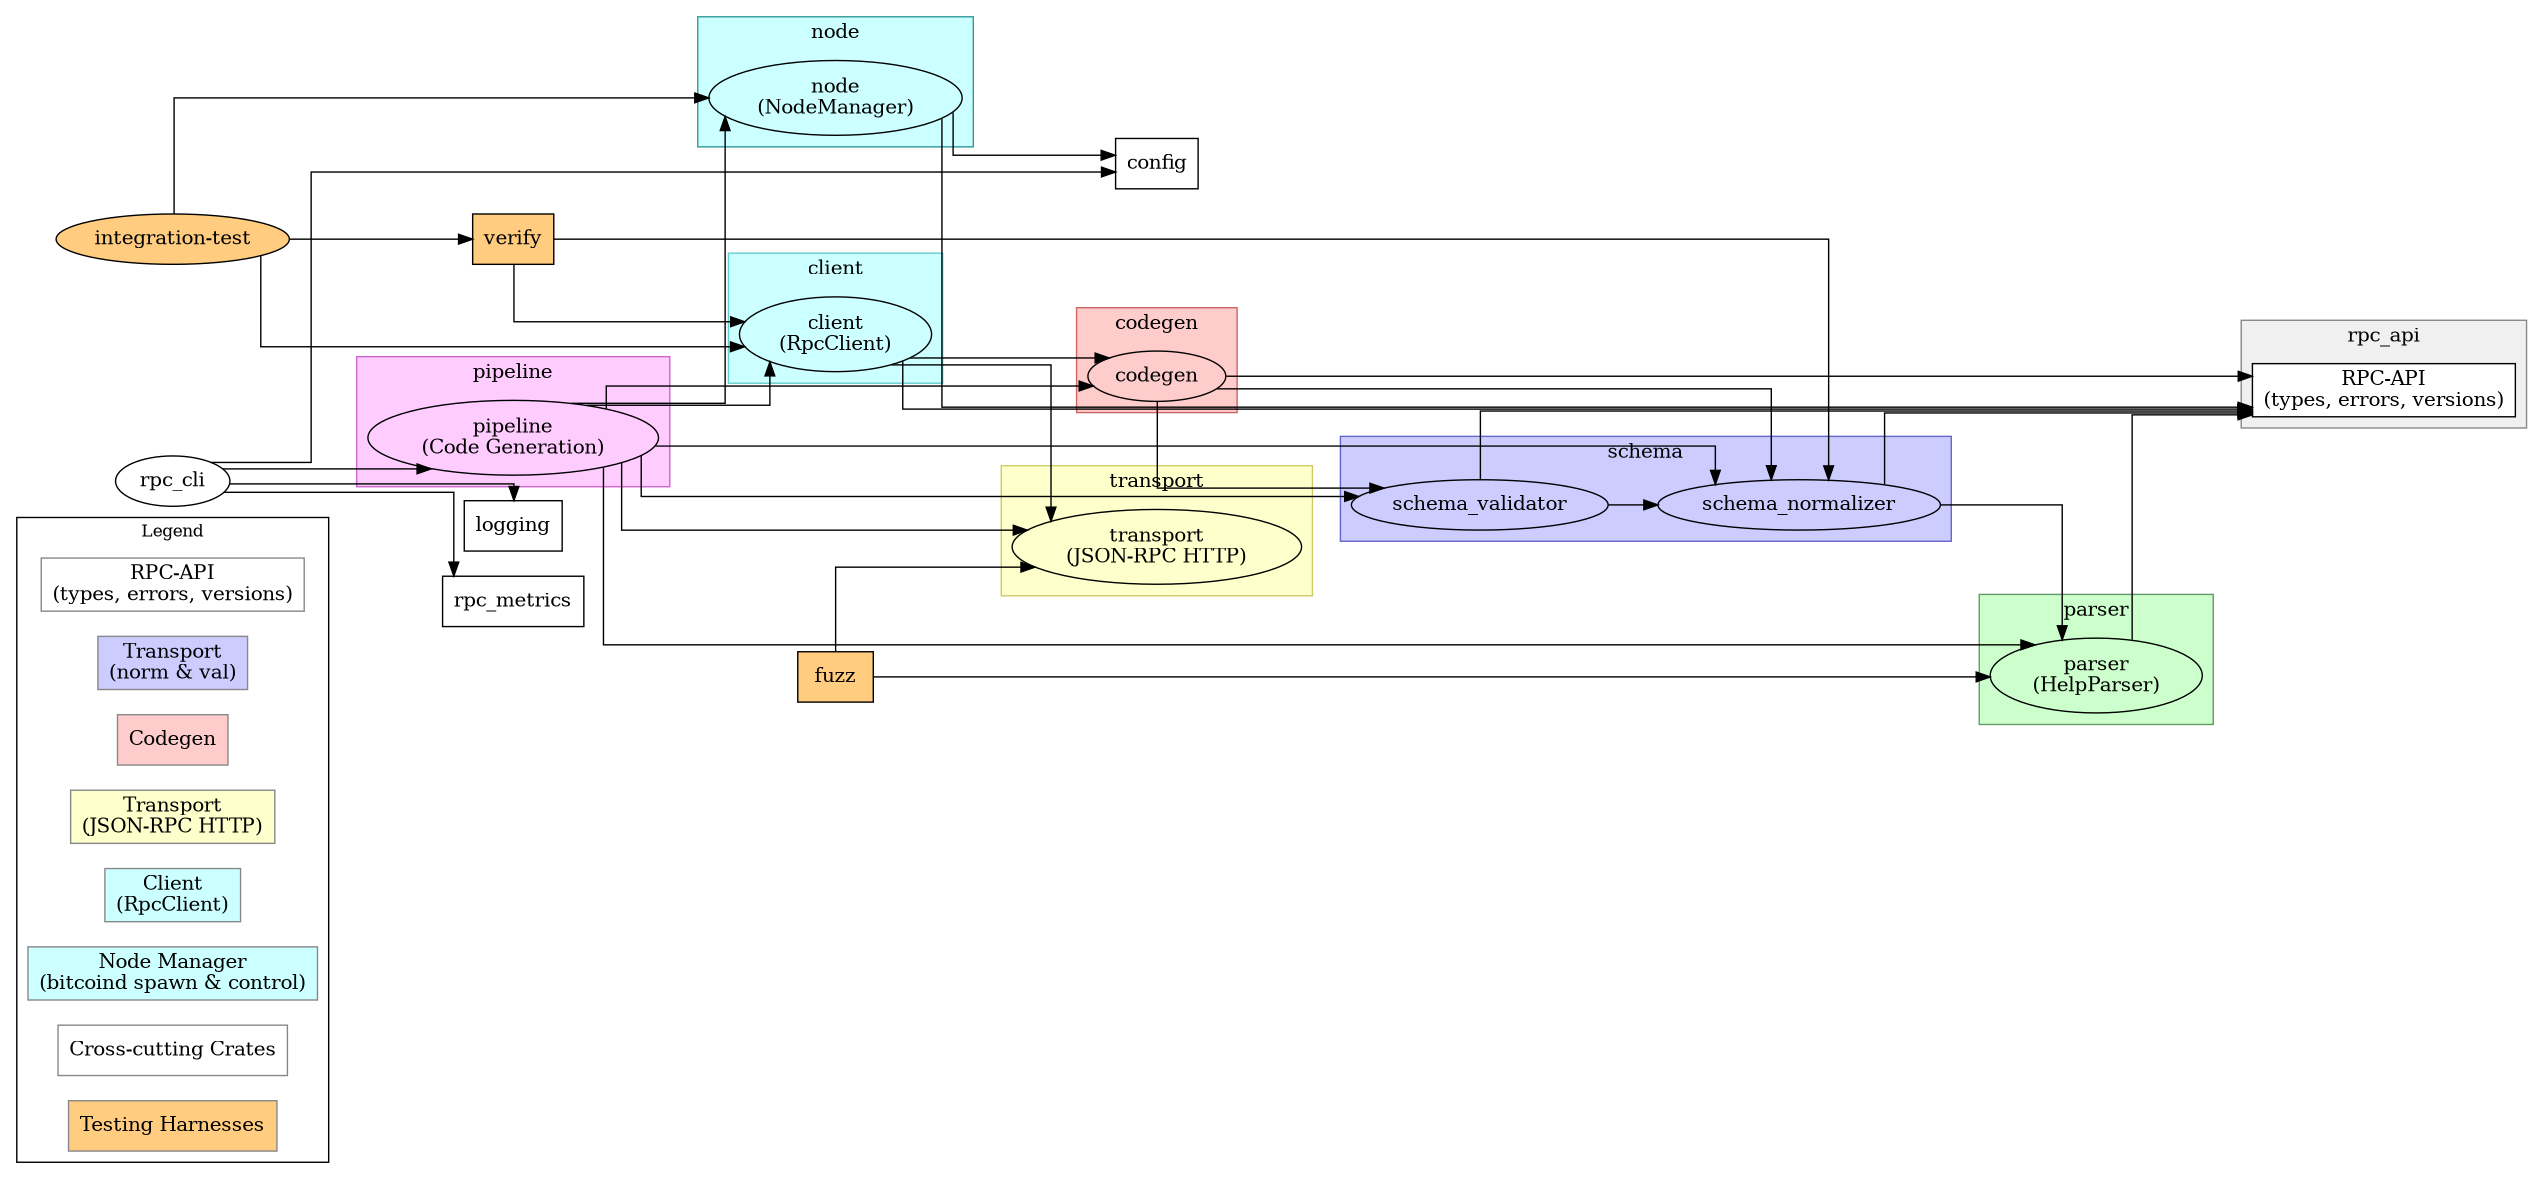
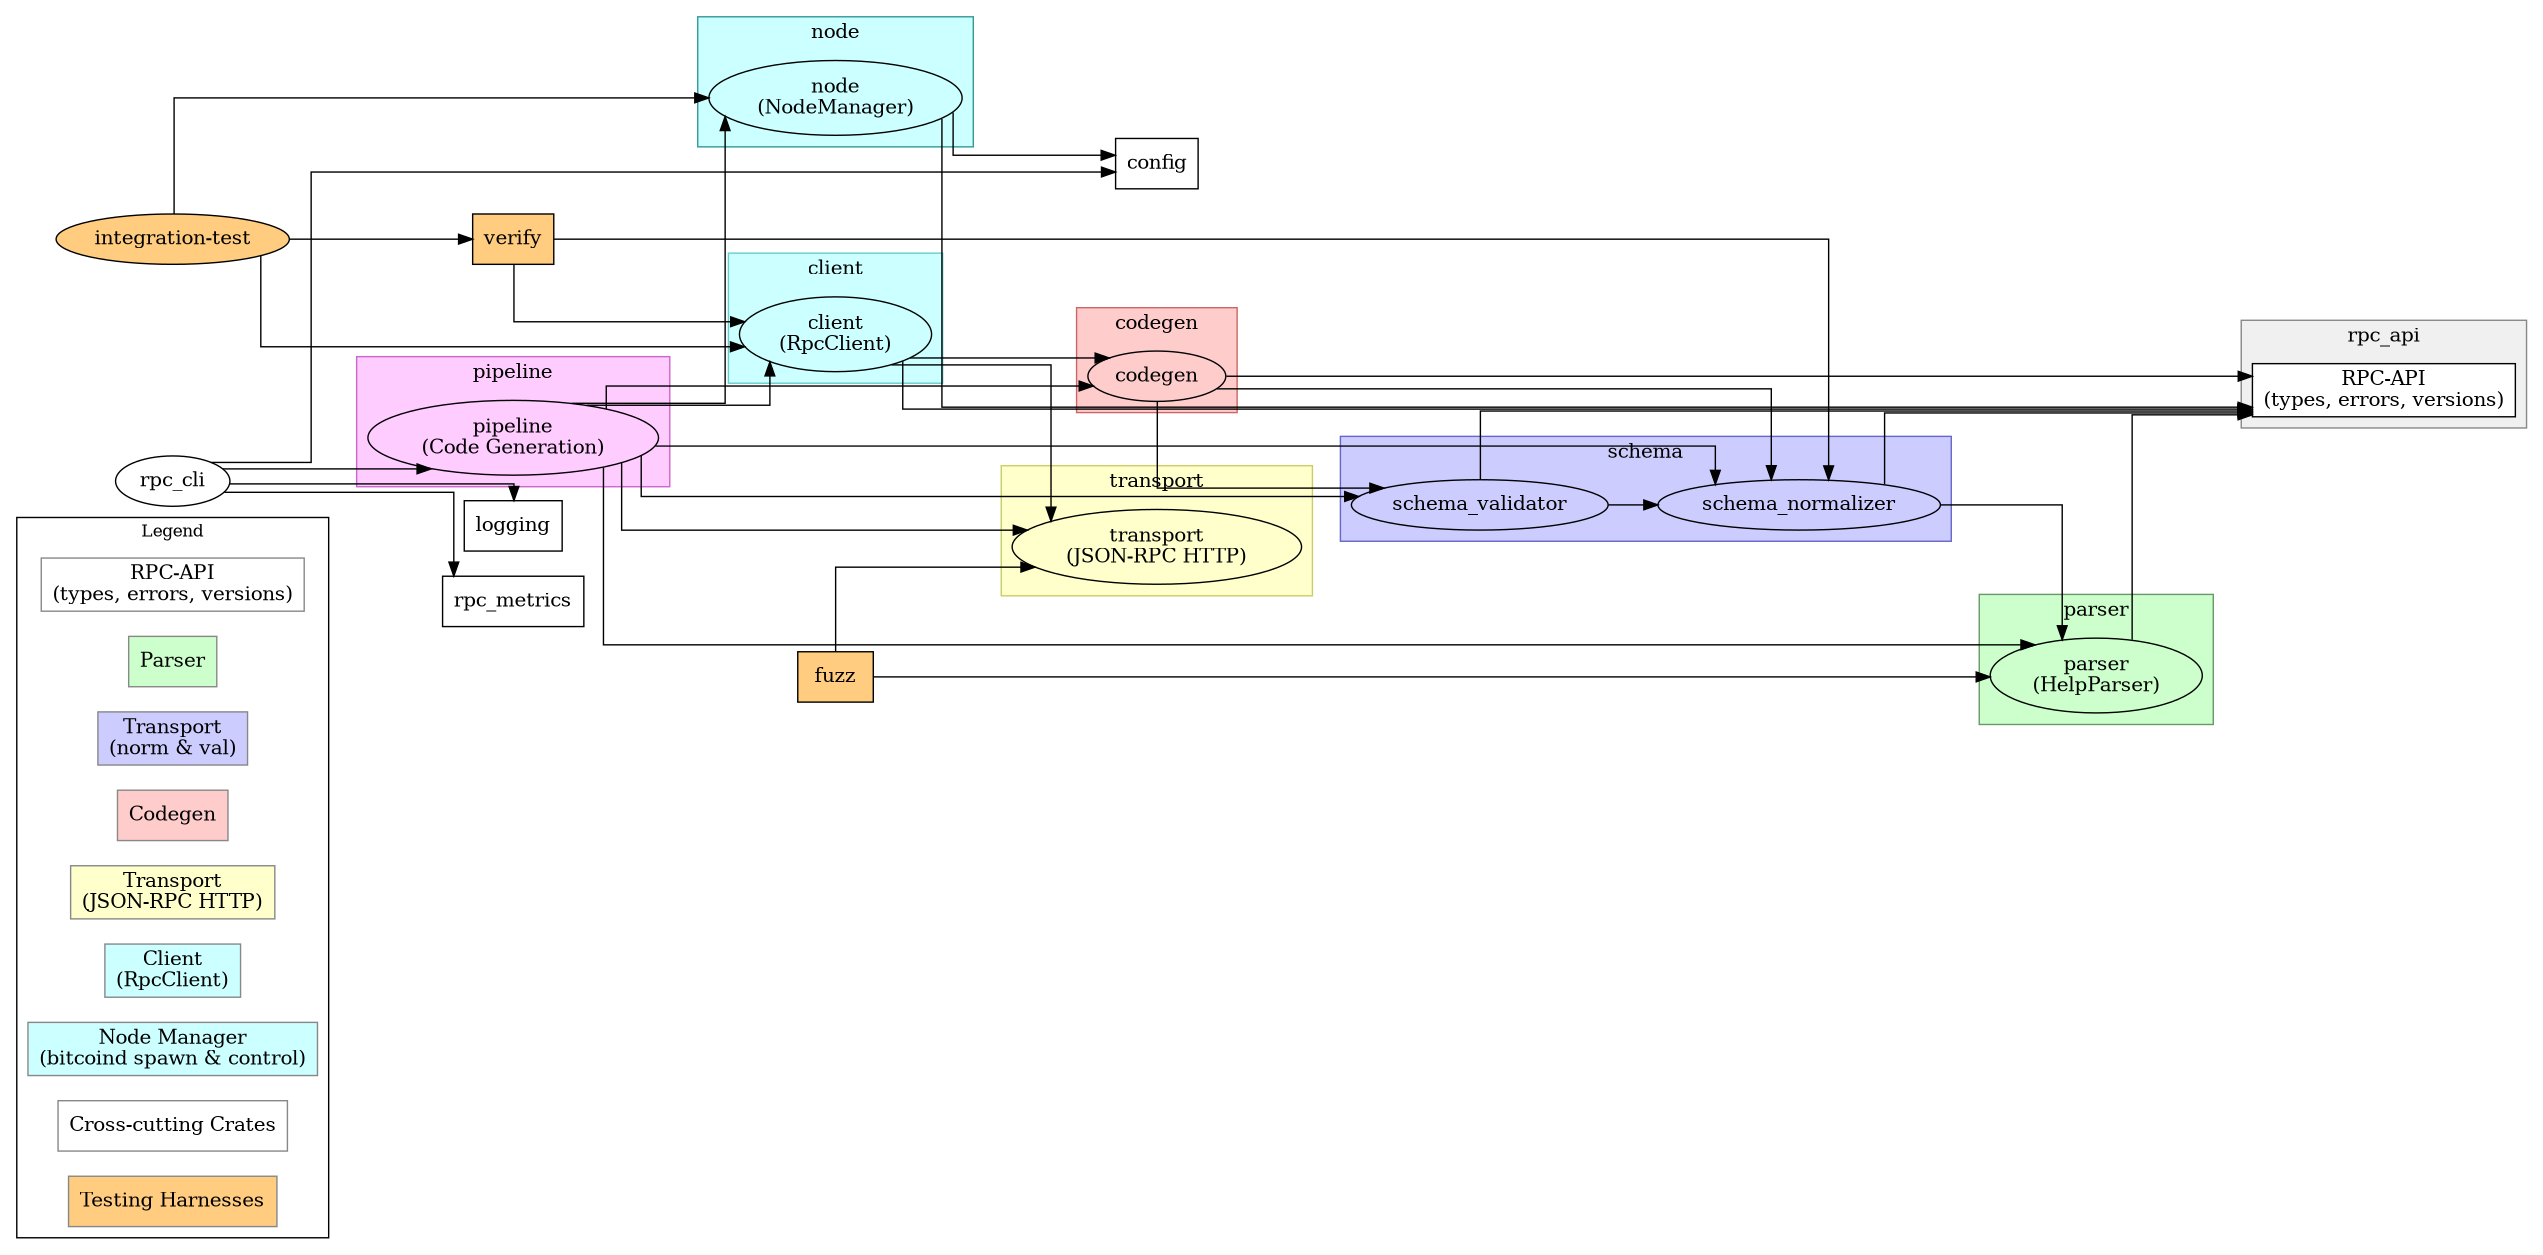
node "Parser": added
